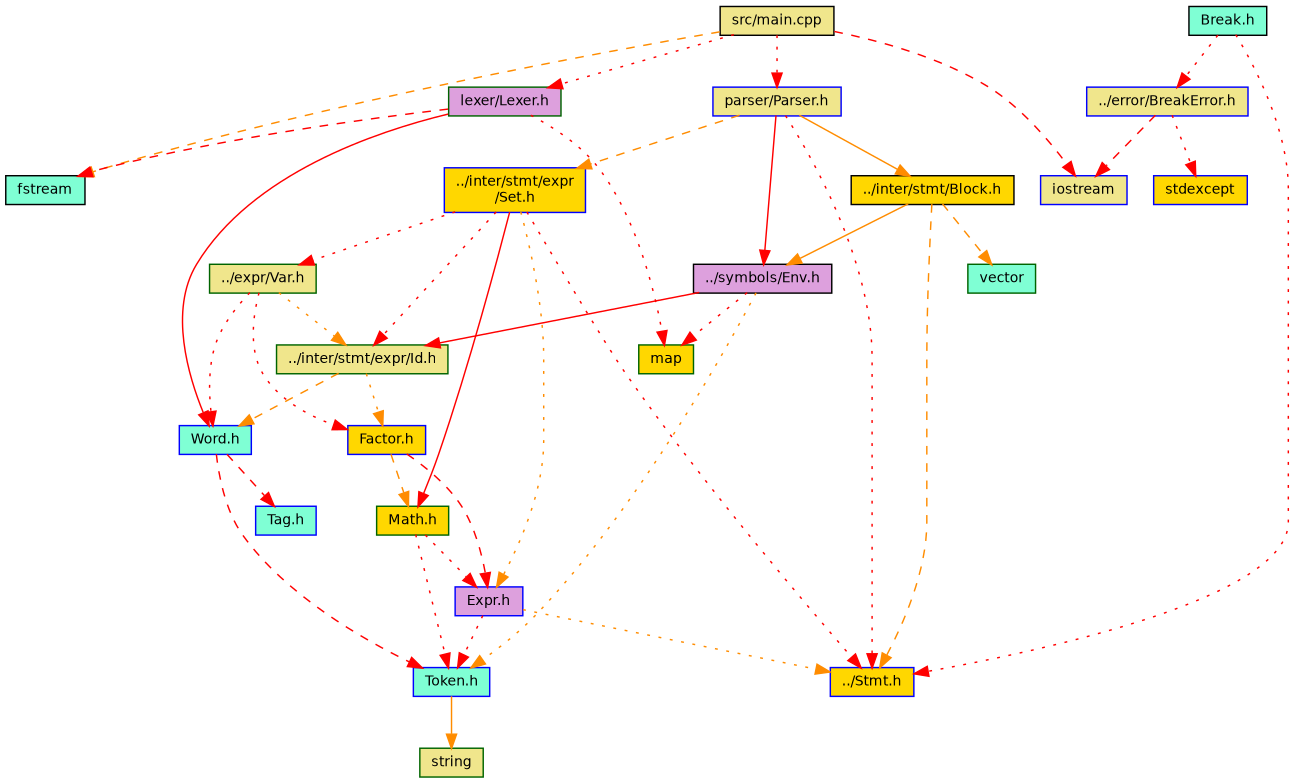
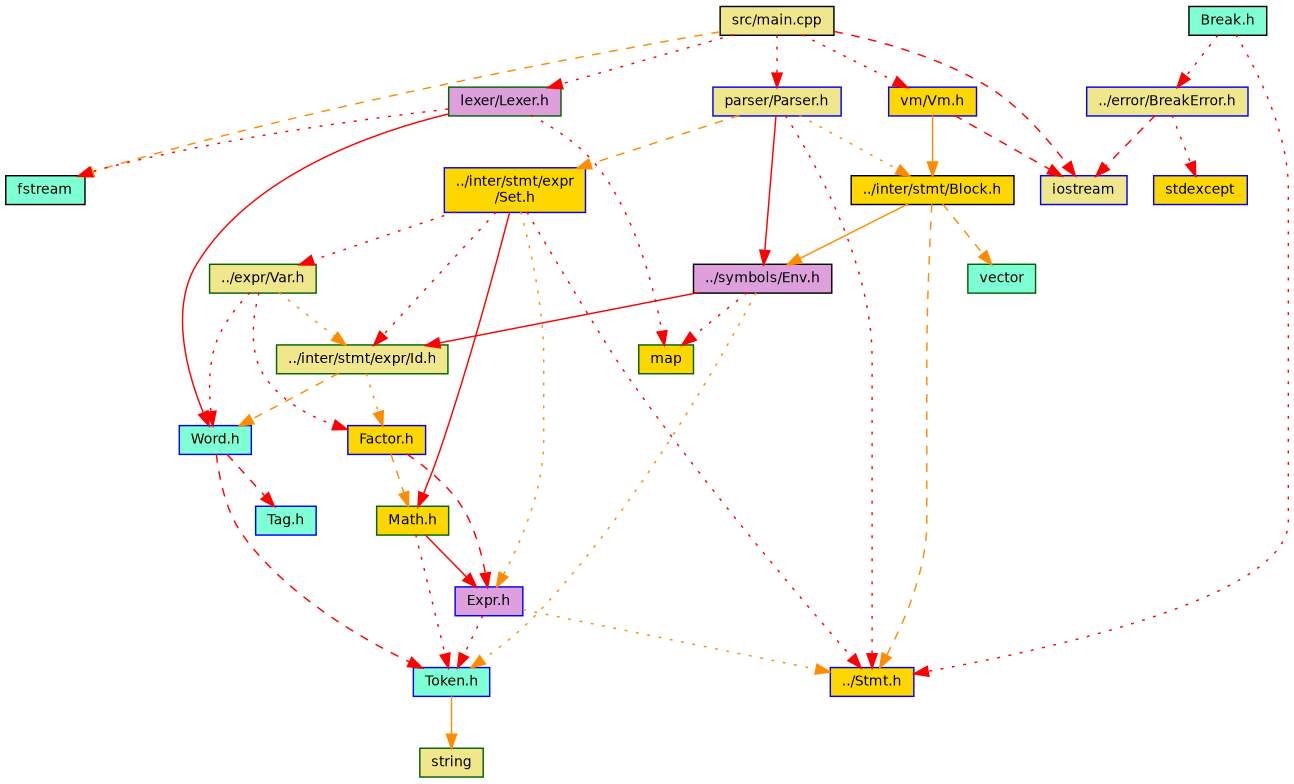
node "vm/Vm.h": added
edge "lexer/Lexer.h" -> "fstream": style dashed -> dotted
edge "parser/Parser.h" -> "../inter/stmt/Block.h": style solid -> dotted
edge "Math.h" -> "Expr.h": style dotted -> solid
